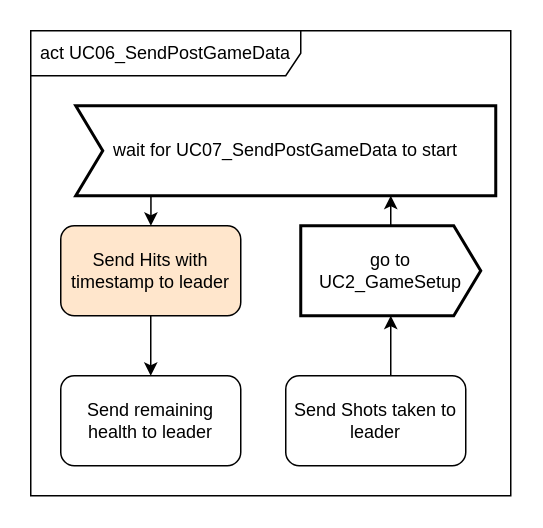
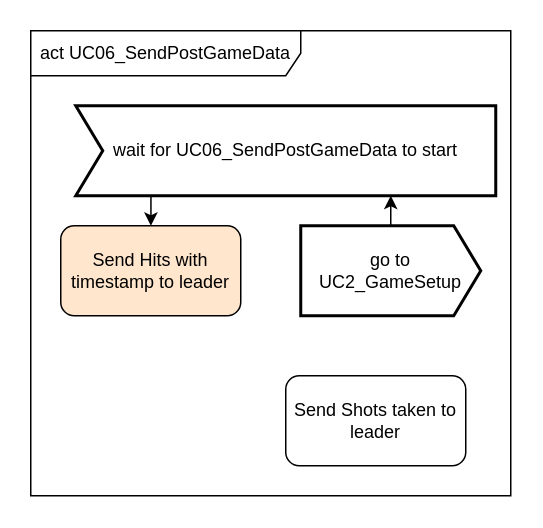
node "wait for UC07_SendPostGameData to start": label "wait for UC07_SendPostGameData to start" -> "wait for UC06_SendPostGameData to start"
edge "Send Hits with timestamp to leader" -> "Send remaining health to leader": removed
edge "Send Shots taken to leader" -> "go to UC2_GameSetup": removed
node "Send remaining health to leader": removed
